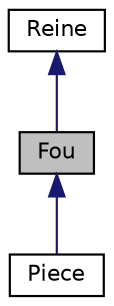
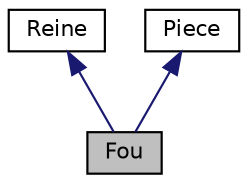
edge "Piece" -> "Fou": reversed
